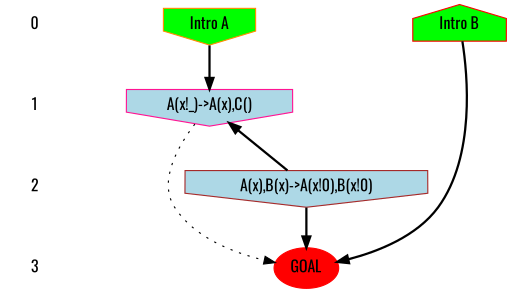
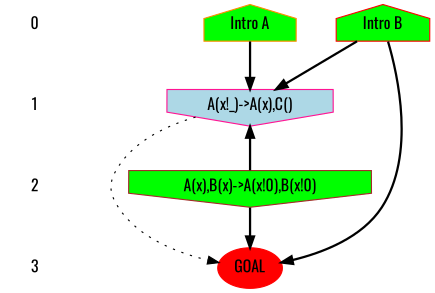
node "Intro A": shape invhouse -> house
edge "Intro B" -> "A(x!_)->A(x),C()": added
node "A(x),B(x)->A(x!0),B(x!0)": fillcolor lightblue -> green
